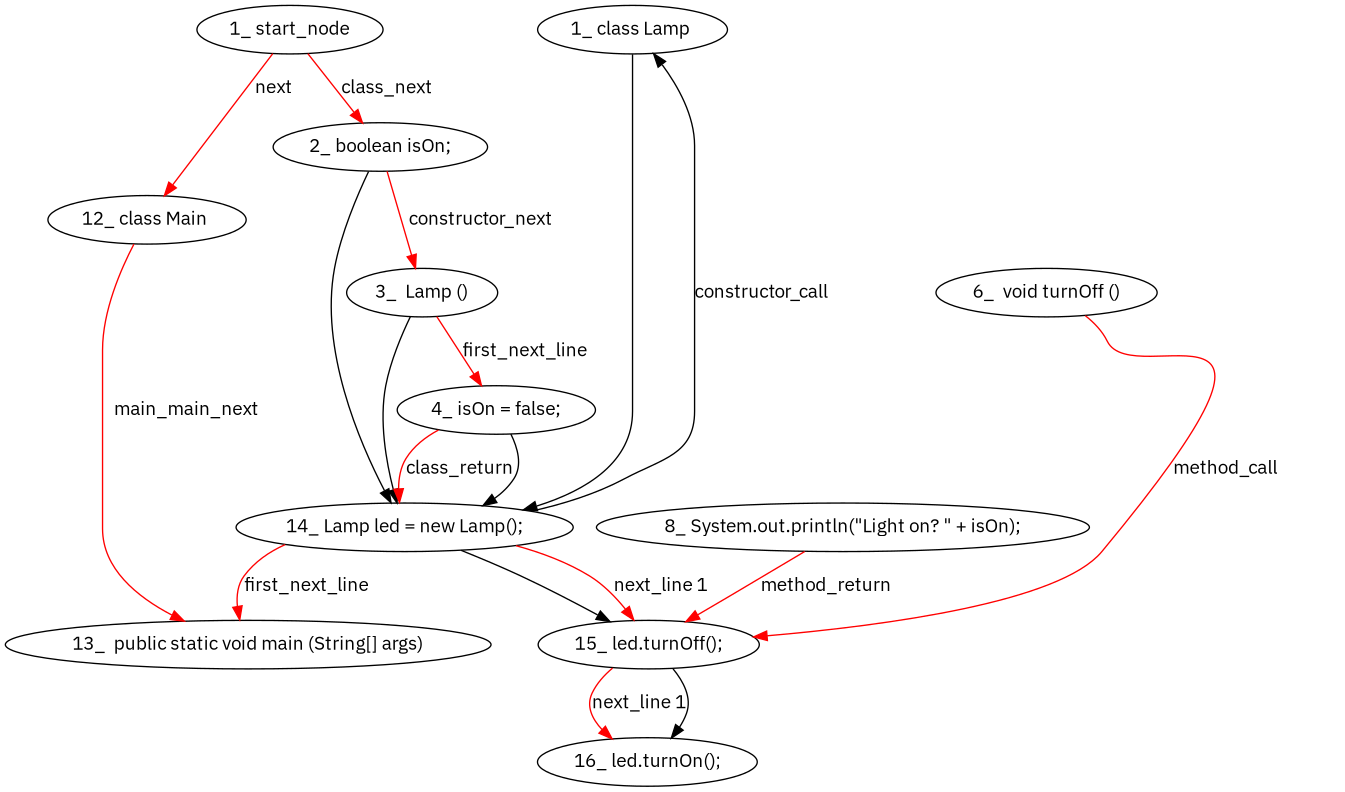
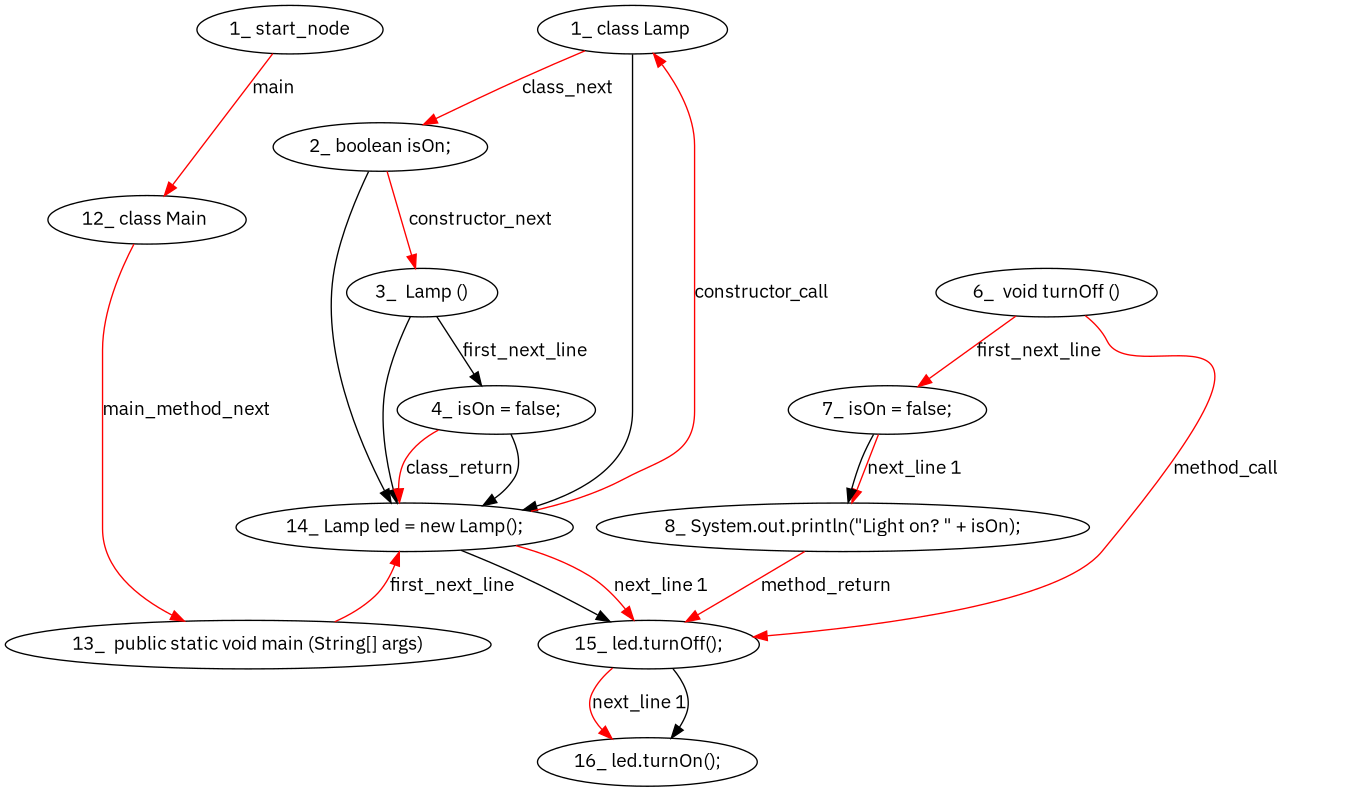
edge "1_ start_node" -> "2_ boolean isOn;": now "1_ class Lamp" -> "2_ boolean isOn;"
edge "1_ start_node" -> "12_ class Main": label "next" -> "main"
edge "14_ Lamp led = new Lamp();" -> "1_ class Lamp": color black -> red
edge "3_  Lamp ()" -> "4_ isOn = false;": color red -> black
edge "12_ class Main" -> "13_  public static void main (String[] args)": label "main_main_next" -> "main_method_next"
node "7_ isOn = false;": added
edge "14_ Lamp led = new Lamp();" -> "13_  public static void main (String[] args)": reversed
